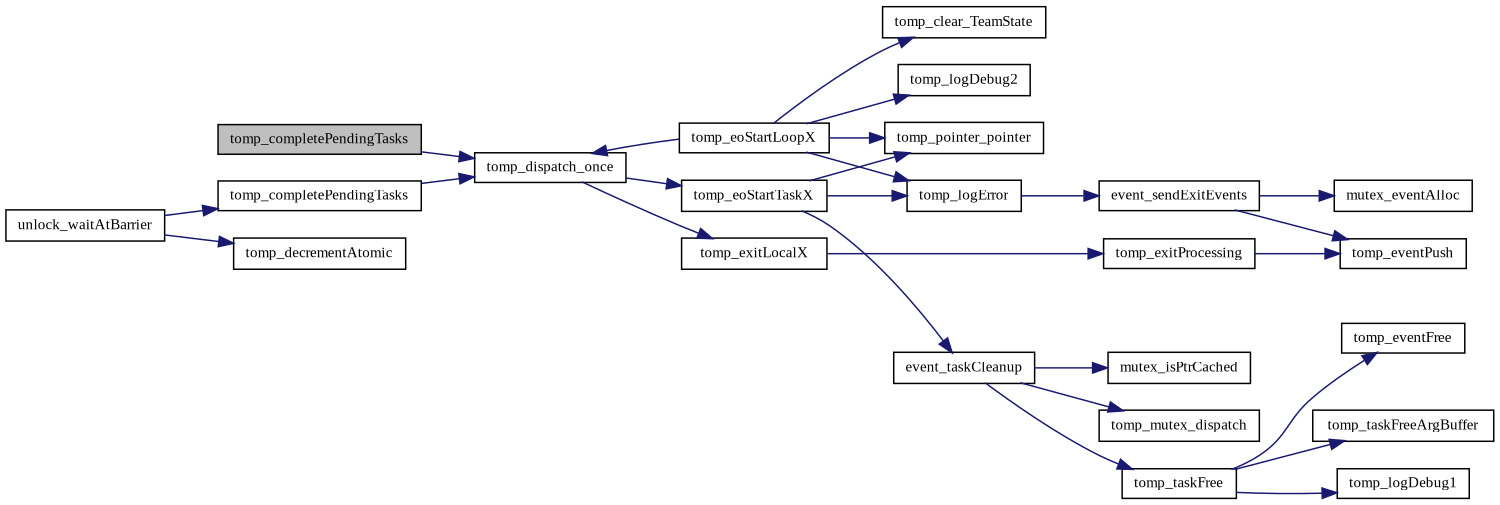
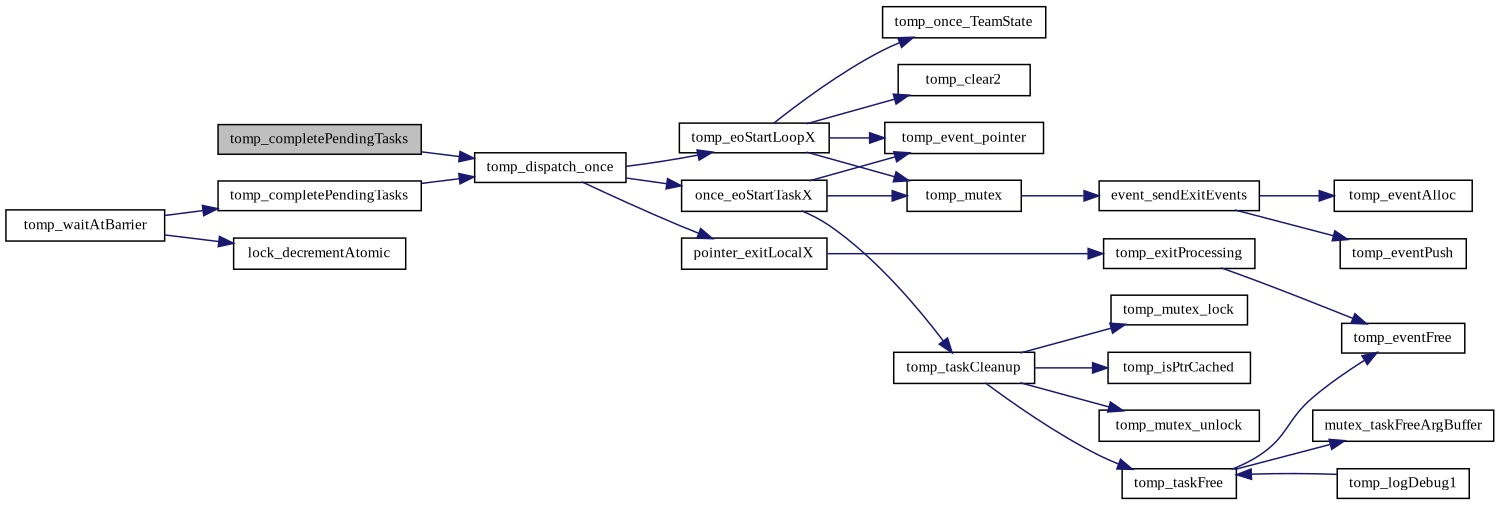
node "tomp_clear_TeamState": label "tomp_clear_TeamState" -> "tomp_once_TeamState"
node "tomp_logDebug2": label "tomp_logDebug2" -> "tomp_clear2"
node "tomp_pointer_pointer": label "tomp_pointer_pointer" -> "tomp_event_pointer"
edge "tomp_eoStartLoopX" -> "tomp_dispatch_once": reversed
node "tomp_eoStartTaskX": label "tomp_eoStartTaskX" -> "once_eoStartTaskX"
node "tomp_logError": label "tomp_logError" -> "tomp_mutex"
node "mutex_eventAlloc": label "mutex_eventAlloc" -> "tomp_eventAlloc"
node "unlock_waitAtBarrier": label "unlock_waitAtBarrier" -> "tomp_waitAtBarrier"
node "tomp_decrementAtomic": label "tomp_decrementAtomic" -> "lock_decrementAtomic"
node "tomp_exitLocalX": label "tomp_exitLocalX" -> "pointer_exitLocalX"
edge "tomp_exitProcessing" -> "tomp_eventPush": now "tomp_exitProcessing" -> "tomp_eventFree"
node "tomp_mutex_lock": added
node "event_taskCleanup": label "event_taskCleanup" -> "tomp_taskCleanup"
node "mutex_isPtrCached": label "mutex_isPtrCached" -> "tomp_isPtrCached"
node "tomp_mutex_dispatch": label "tomp_mutex_dispatch" -> "tomp_mutex_unlock"
node "tomp_taskFreeArgBuffer": label "tomp_taskFreeArgBuffer" -> "mutex_taskFreeArgBuffer"
edge "tomp_taskFree" -> "tomp_logDebug1": reversed
